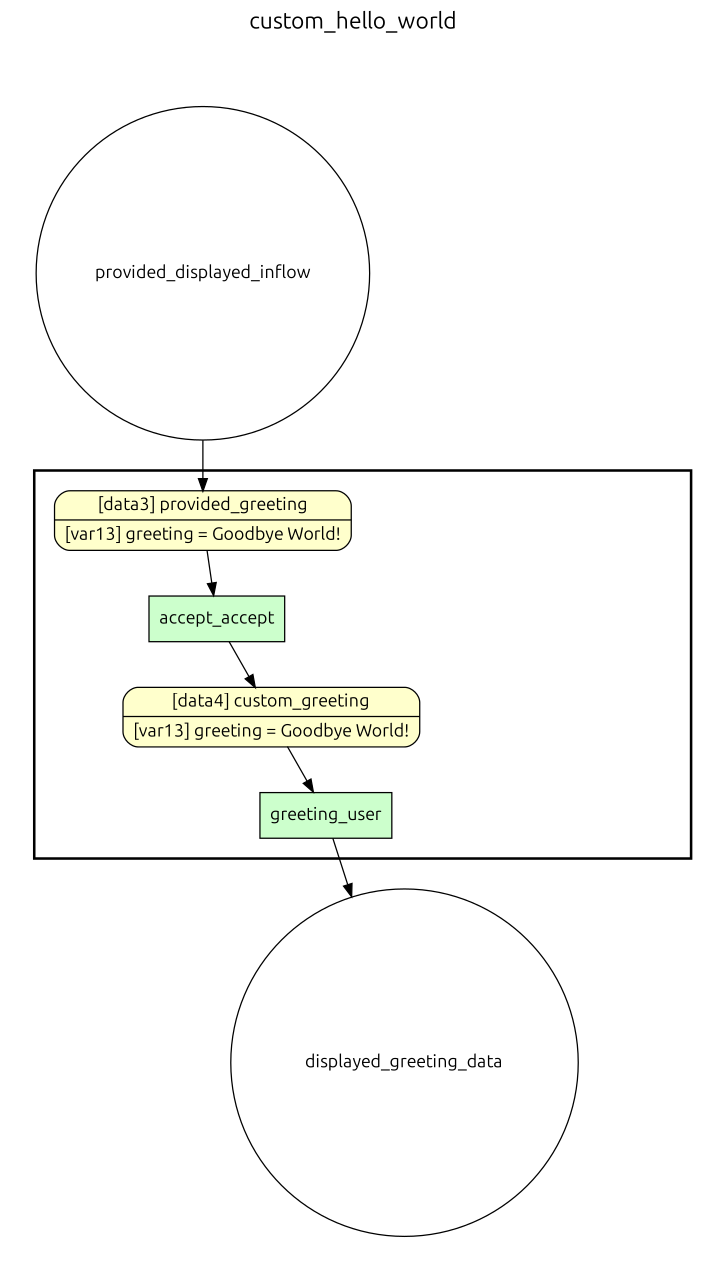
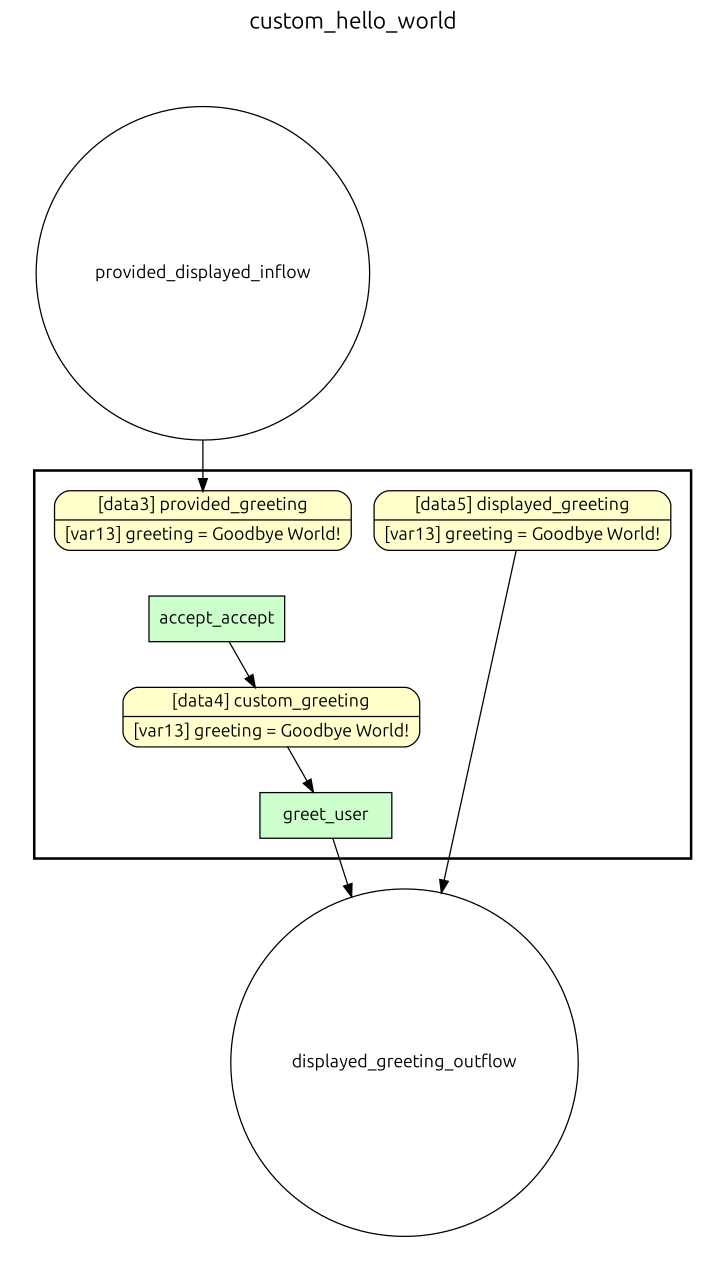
node "[data5] displayed_greeting": added
edge "[data3] provided_greeting" -> "accept_accept": removed
node "greeting_user": label "greeting_user" -> "greet_user"
node "displayed_greeting_data": label "displayed_greeting_data" -> "displayed_greeting_outflow"
